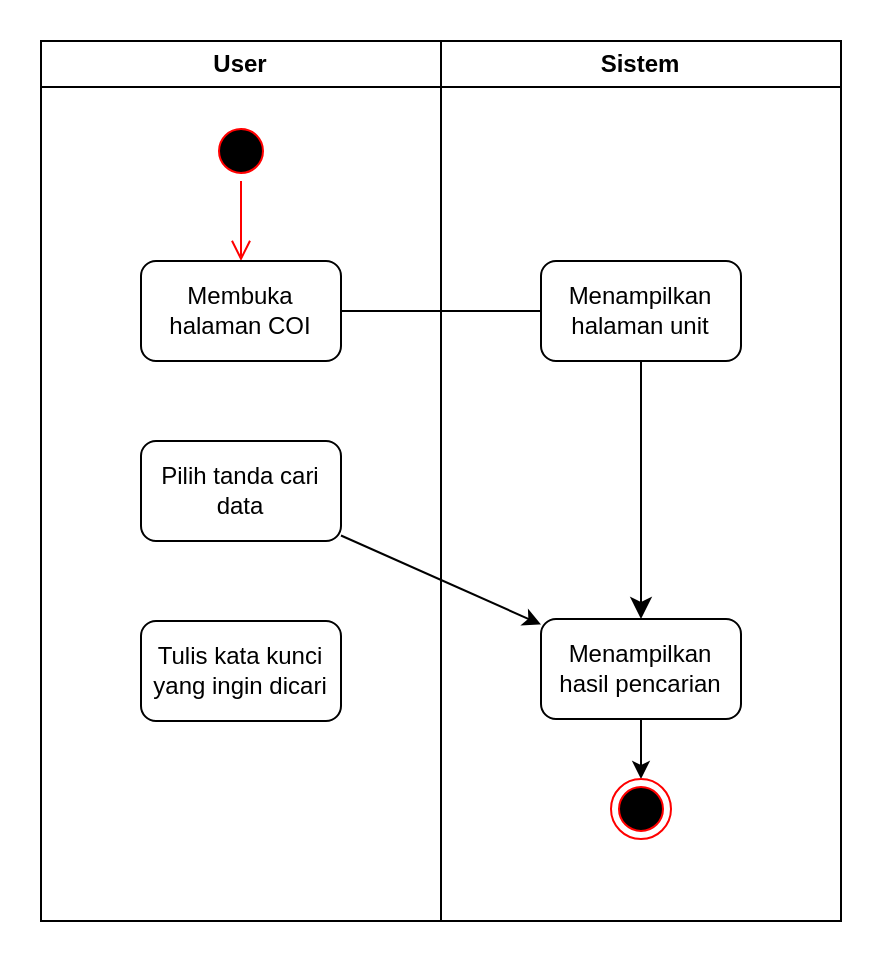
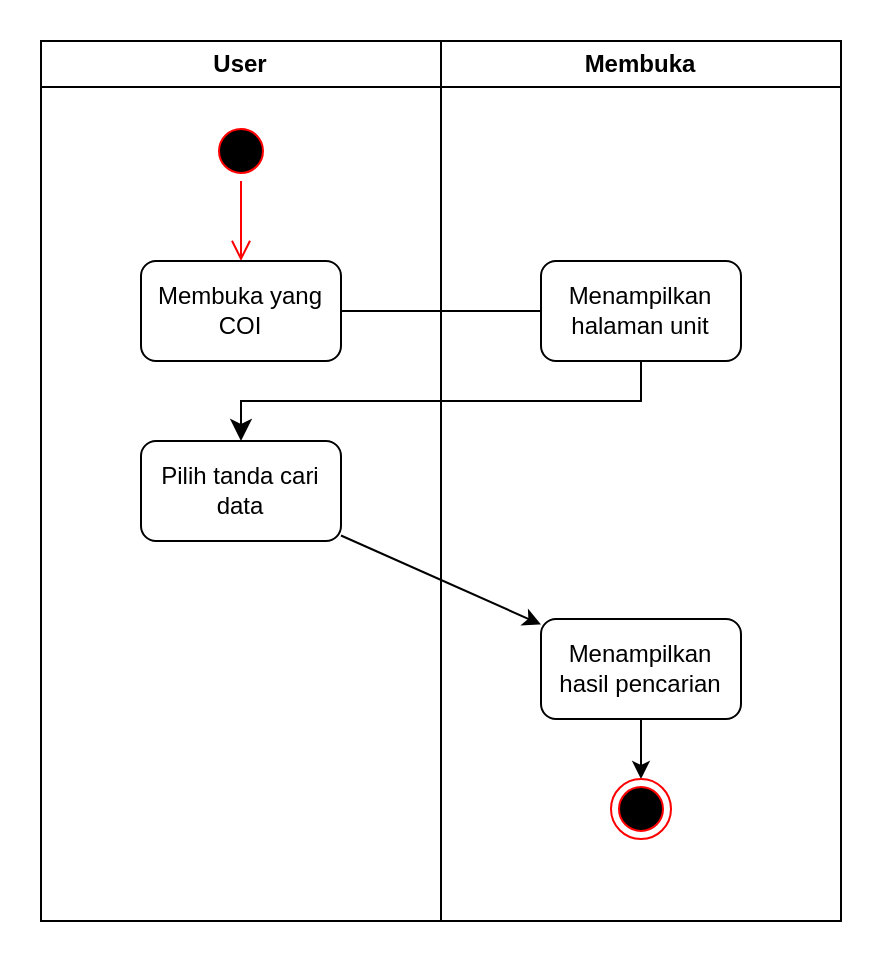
node "Sistem": label "Sistem" -> "Membuka"
node "Membuka halaman COI": label "Membuka halaman COI" -> "Membuka yang COI"
edge "Menampilkan halaman unit" -> "Menampilkan hasil pencarian": now "Menampilkan halaman unit" -> "Pilih tanda cari data"
node "Tulis kata kunci yang ingin dicari": removed
